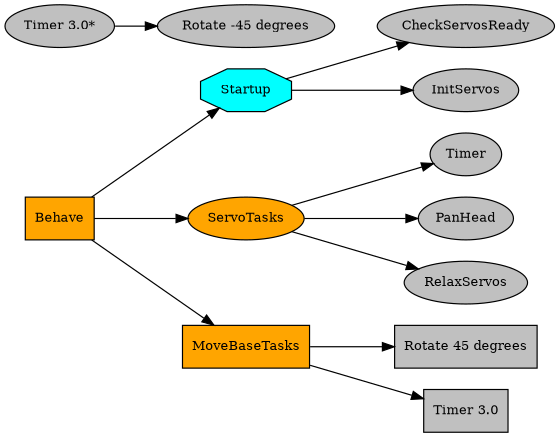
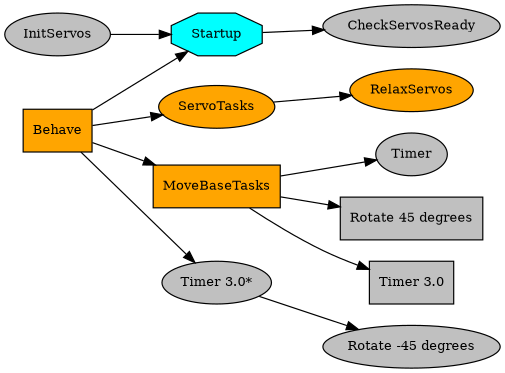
edge "Startup" -> "InitServos": reversed
edge "ServoTasks" -> "Timer": now "MoveBaseTasks" -> "Timer"
edge "Behave" -> "Timer 3.0*": added
node "PanHead": removed
node "RelaxServos": fillcolor gray -> orange
